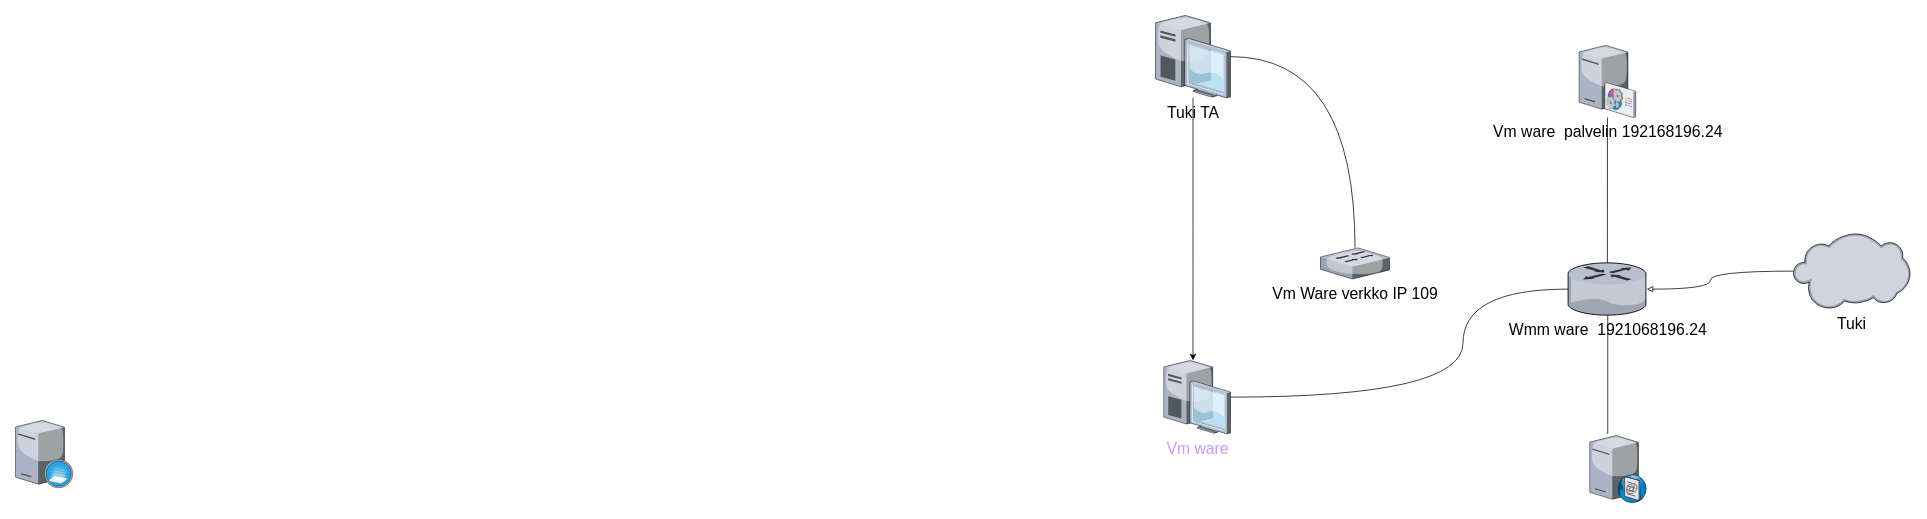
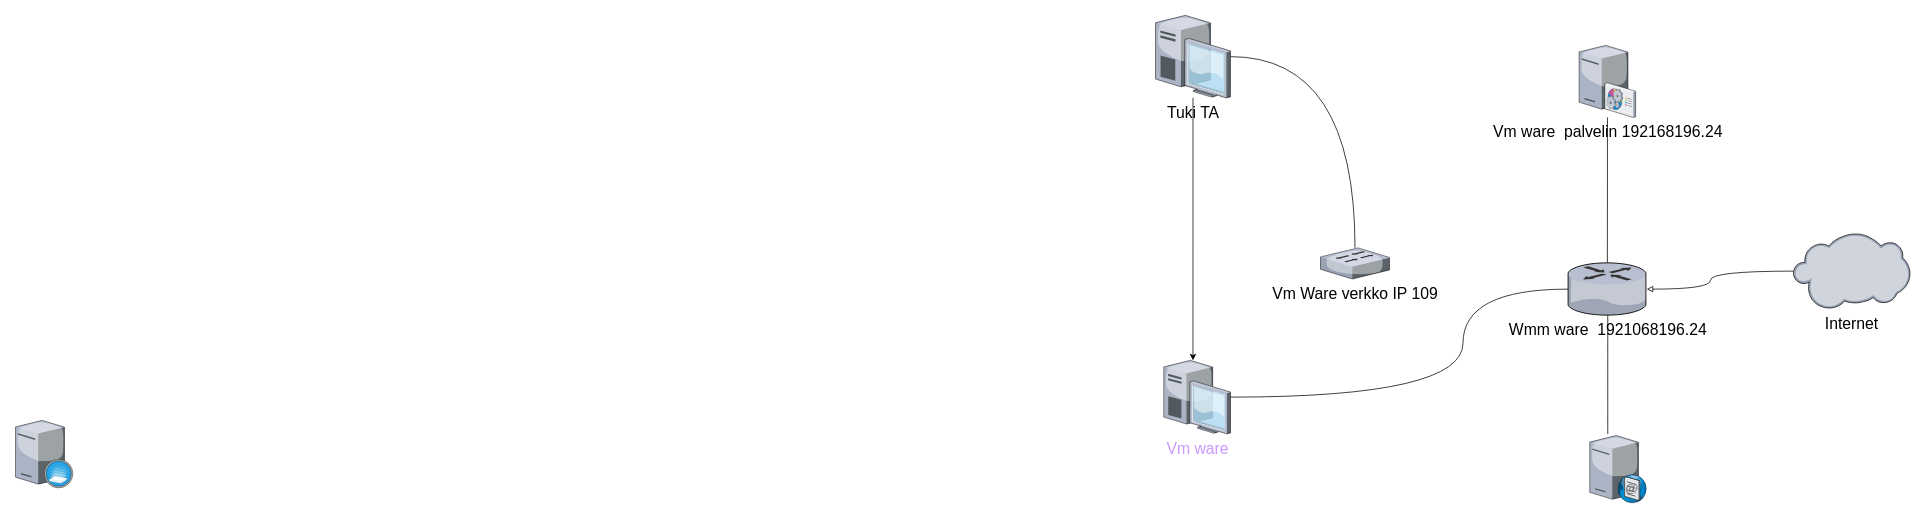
node "Tuki": label "Tuki" -> "Internet"
